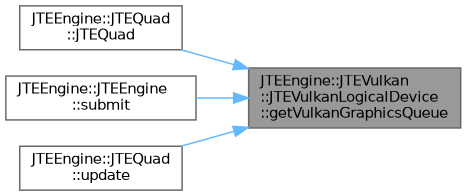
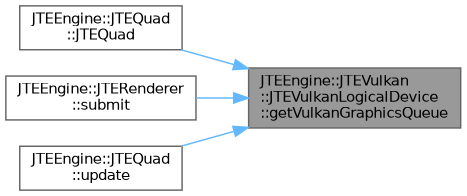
node "JTEEngine::JTEEngine ::submit": label "JTEEngine::JTEEngine ::submit" -> "JTEEngine::JTERenderer ::submit"
